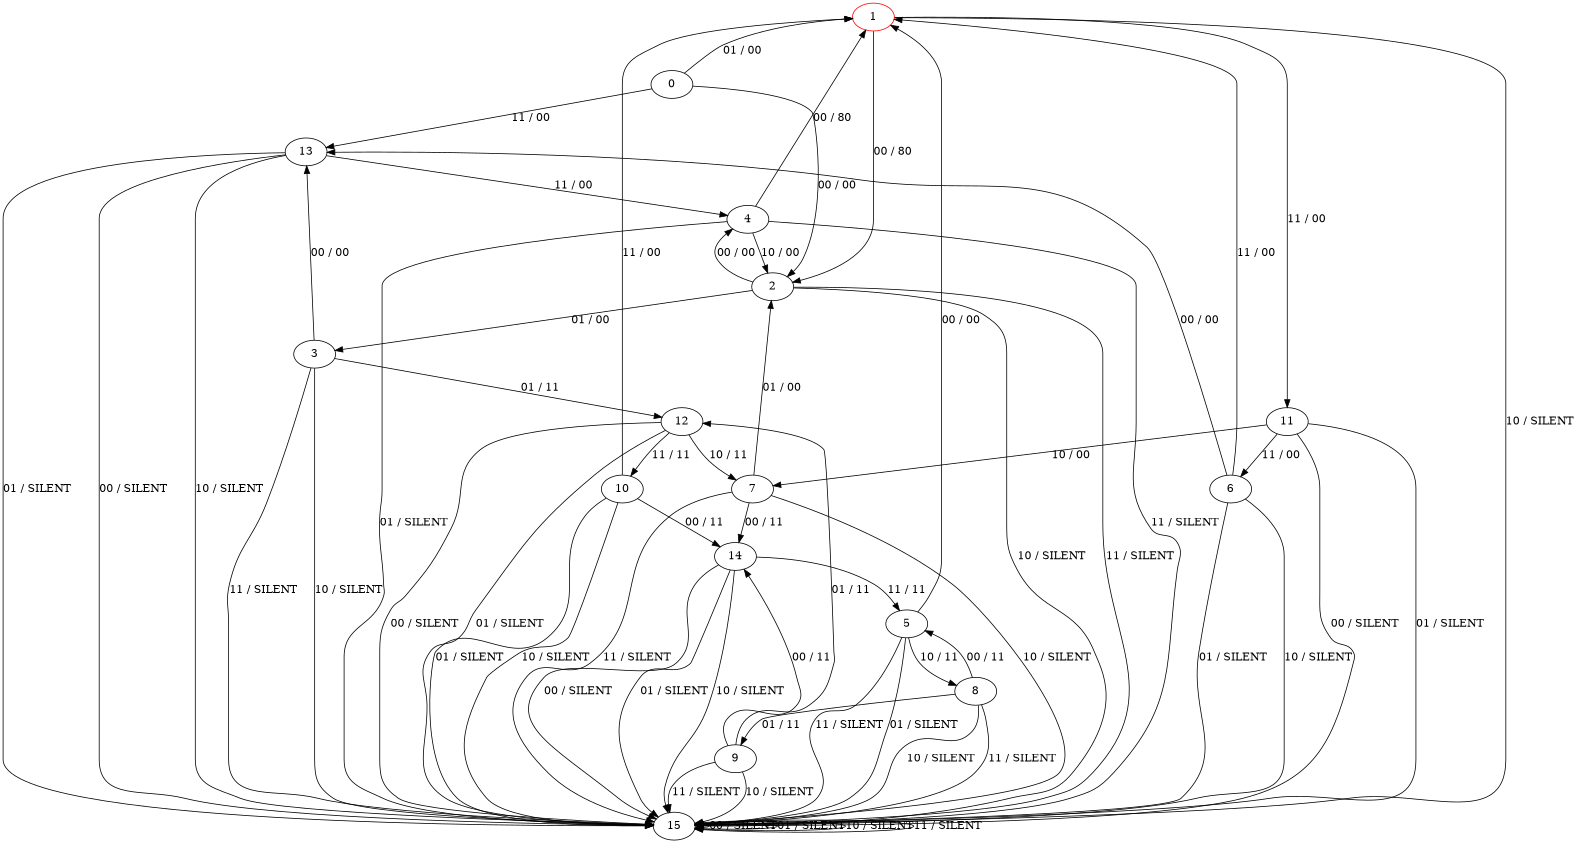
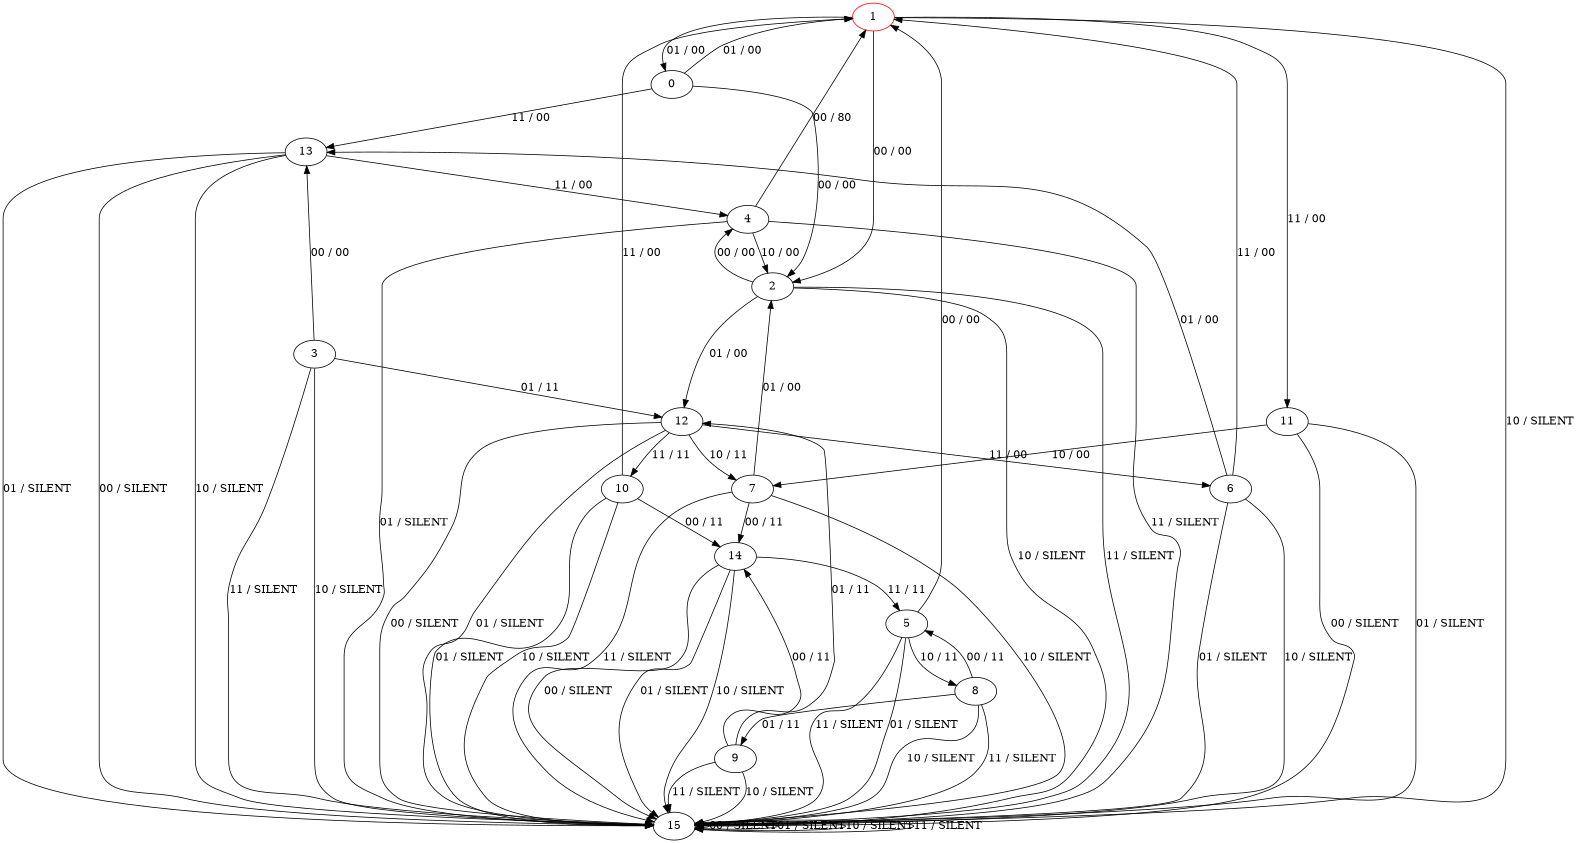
edge "1" -> "0": added, label "01 / 00"
edge "1" -> "2": label "00 / 80" -> "00 / 00"
edge "2" -> "3": now "2" -> "12"
edge "6" -> "13": label "00 / 00" -> "01 / 00"
edge "11" -> "6": now "12" -> "6"
